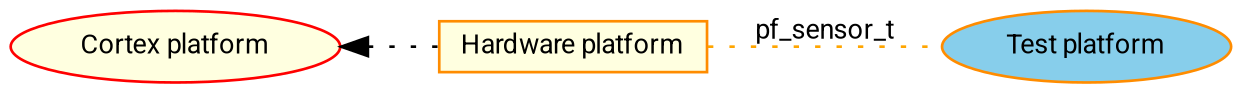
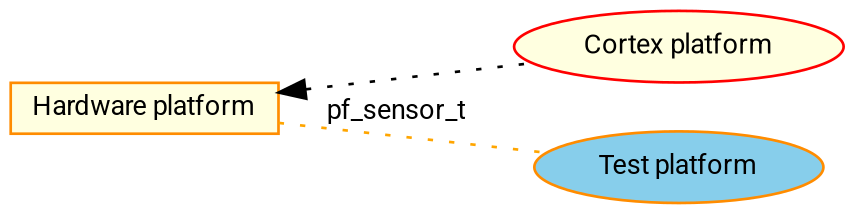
edge "Hardware platform" -> "Cortex platform": reversed
